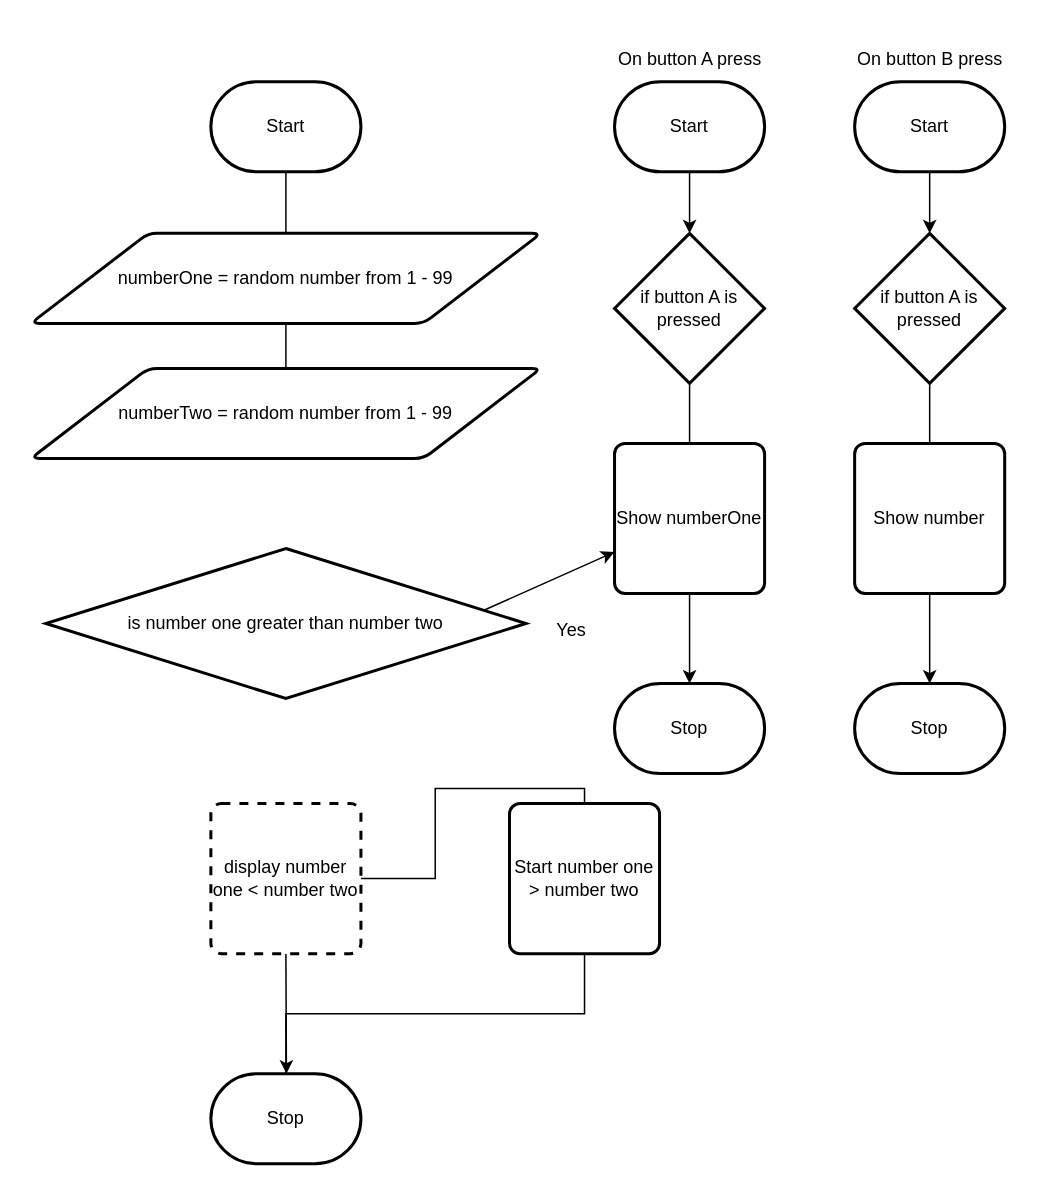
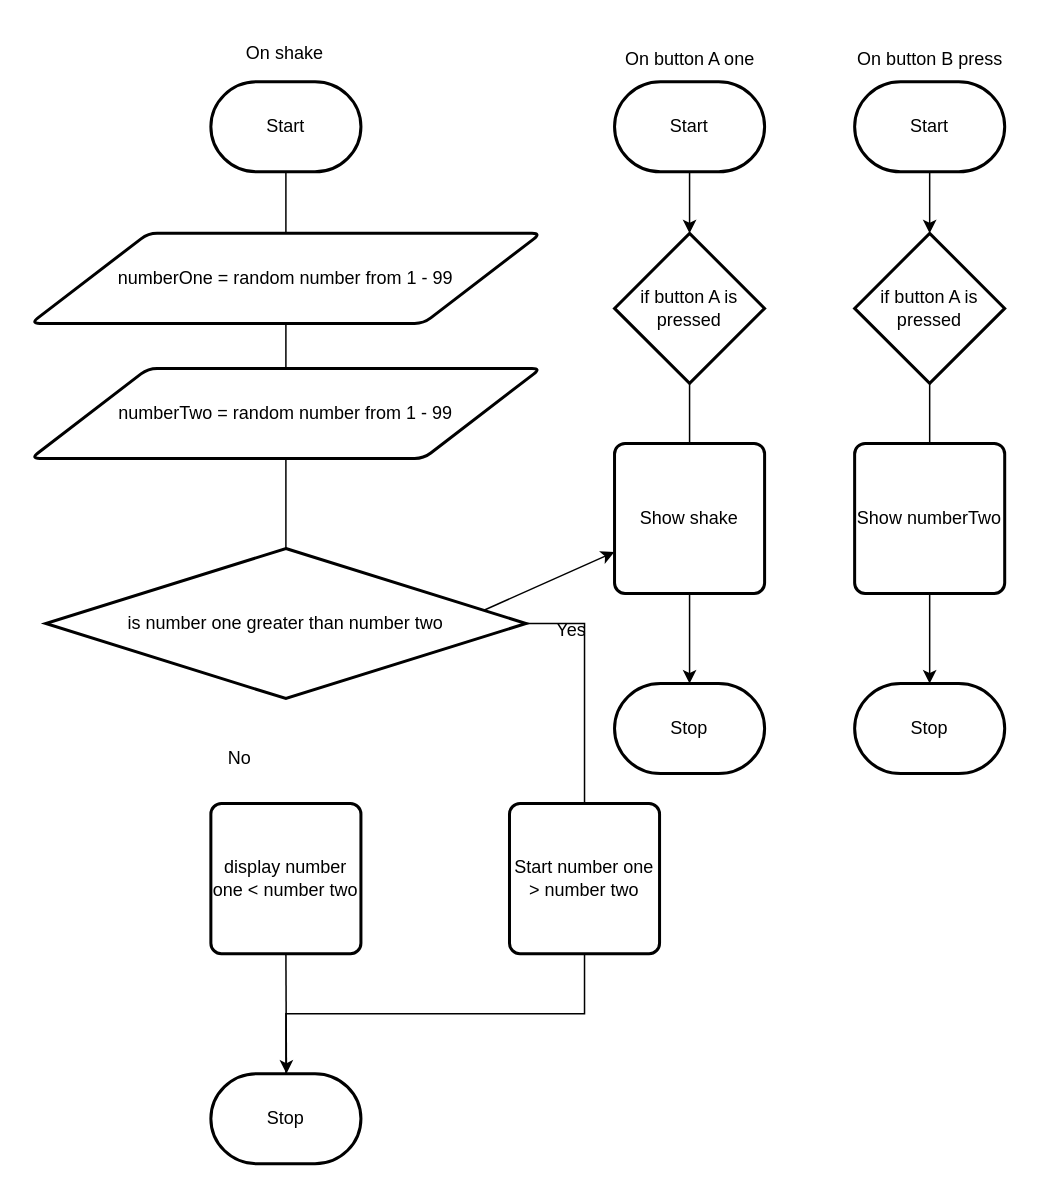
node "On shake": added
node "On button A press": label "On button A press" -> "On button A one"
edge "numberTwo = random number from 1 - 99" -- "is number one greater than number two": added
node "Show numberOne": label "Show numberOne" -> "Show shake"
node "Show number": label "Show number" -> "Show numberTwo"
node "No": added
edge "display number one < number two" -- "Start number one > number two": now "is number one greater than number two" -- "Start number one > number two"
node "display number one < number two": style dashed -> solid
